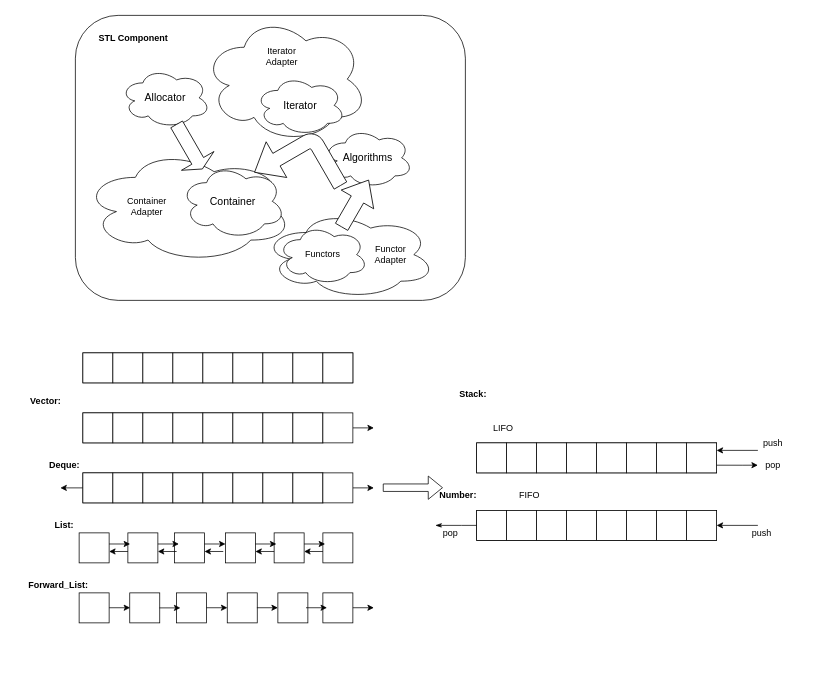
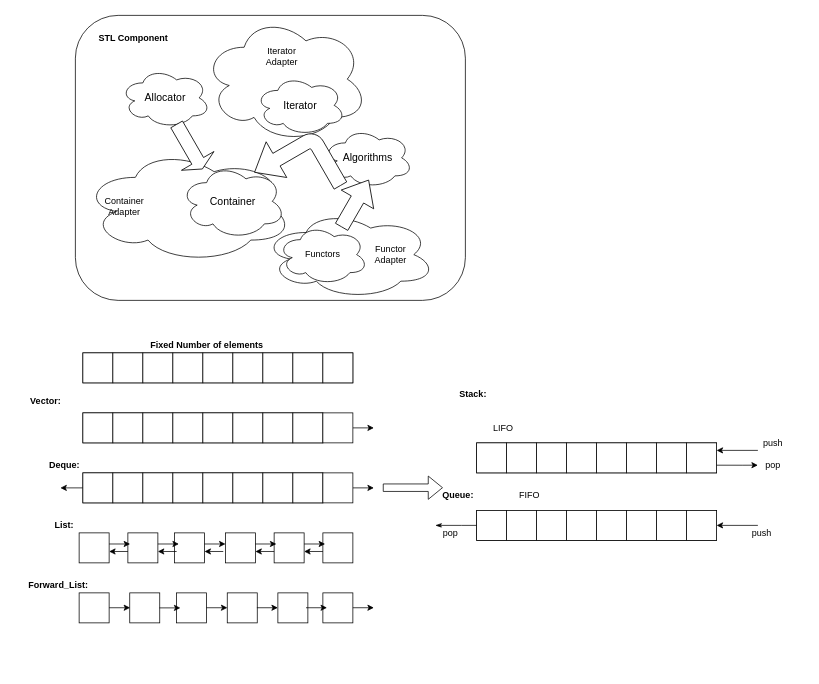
node "Container Adapter": moved (147, 207) -> (124, 207)
node "Fixed Number of elements": added
node "Number:": label "Number:" -> "Queue:"
